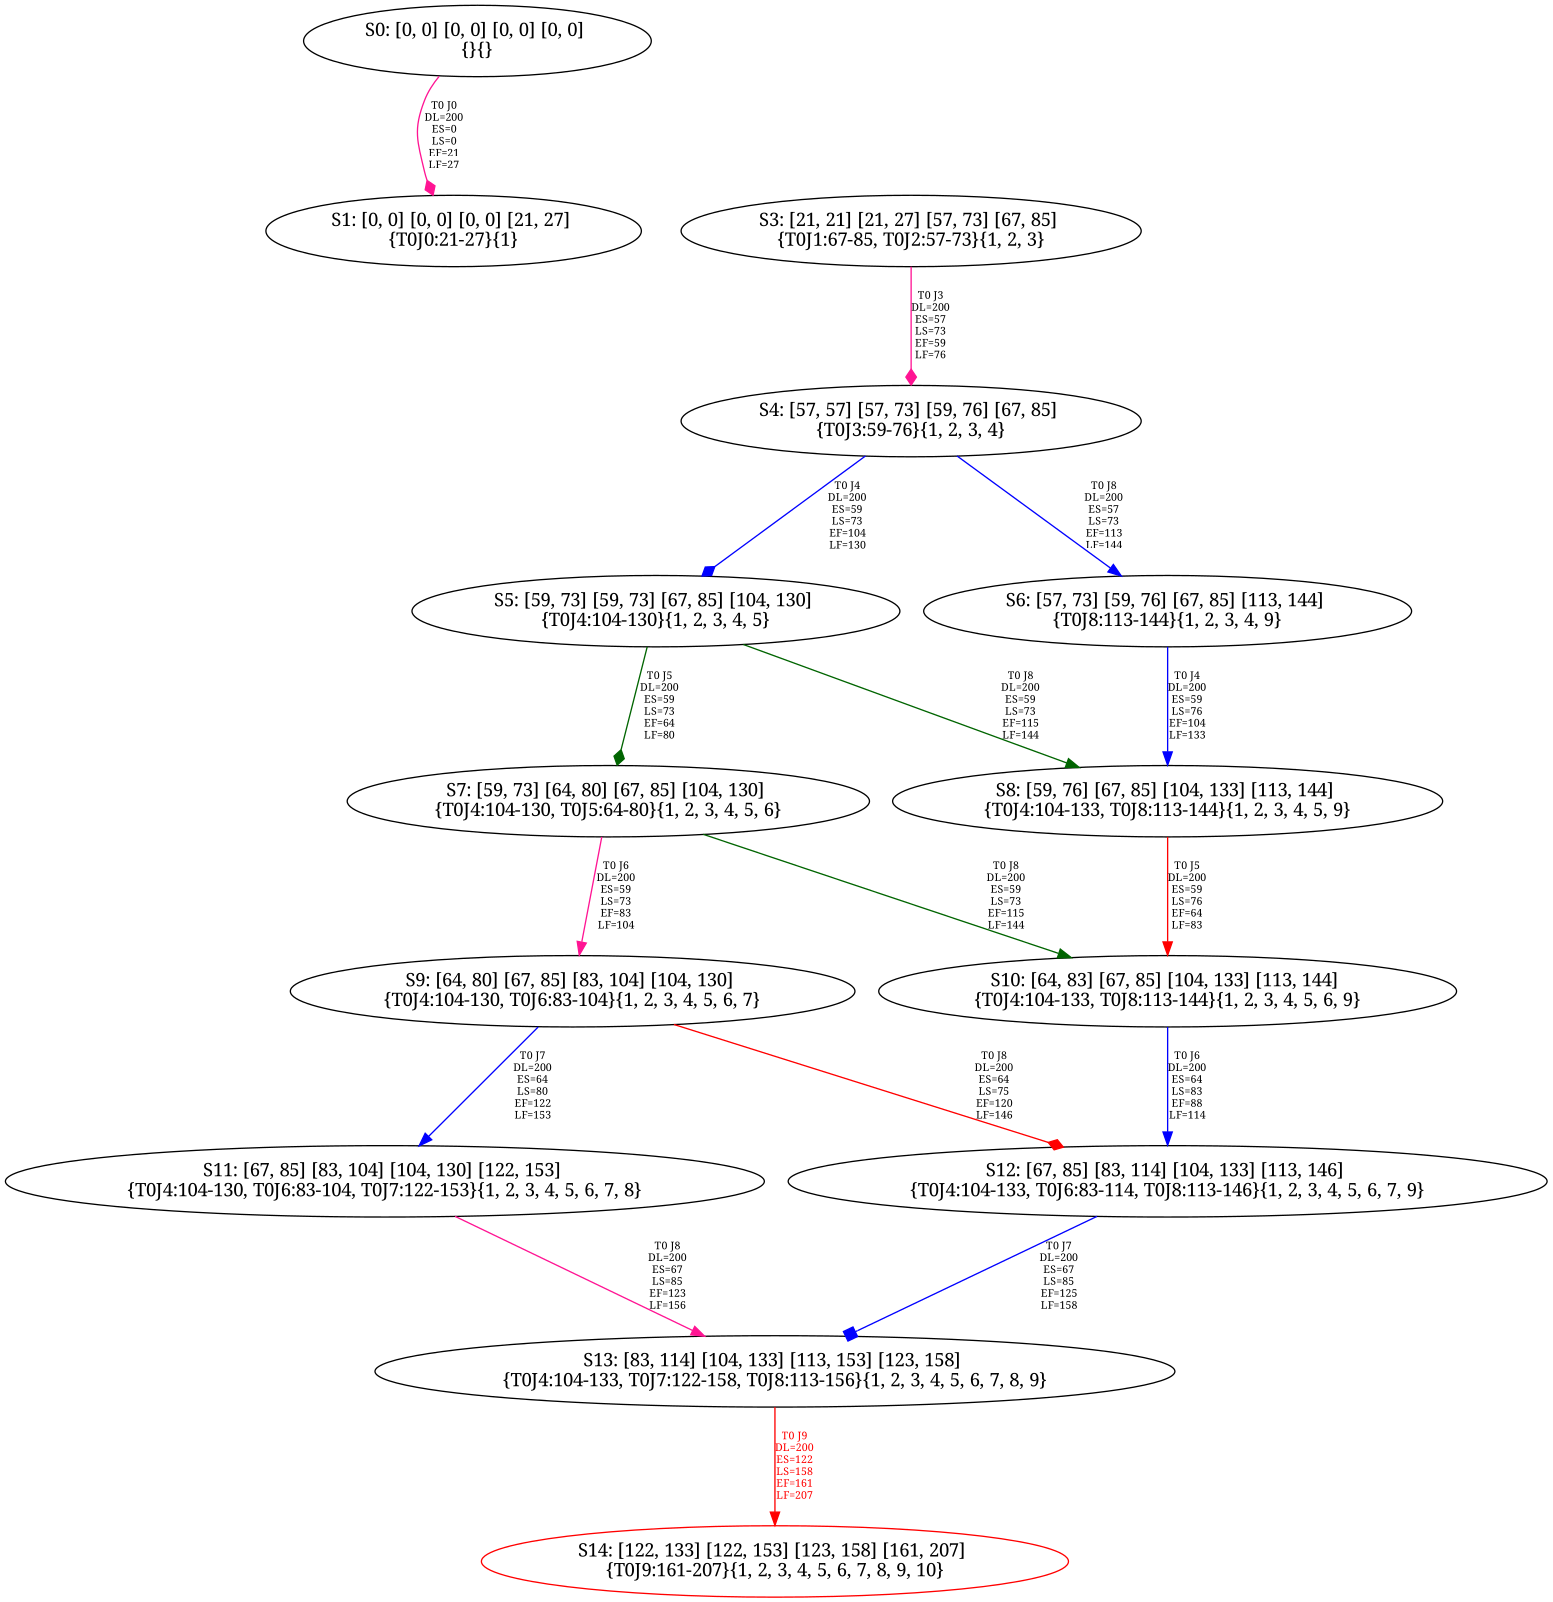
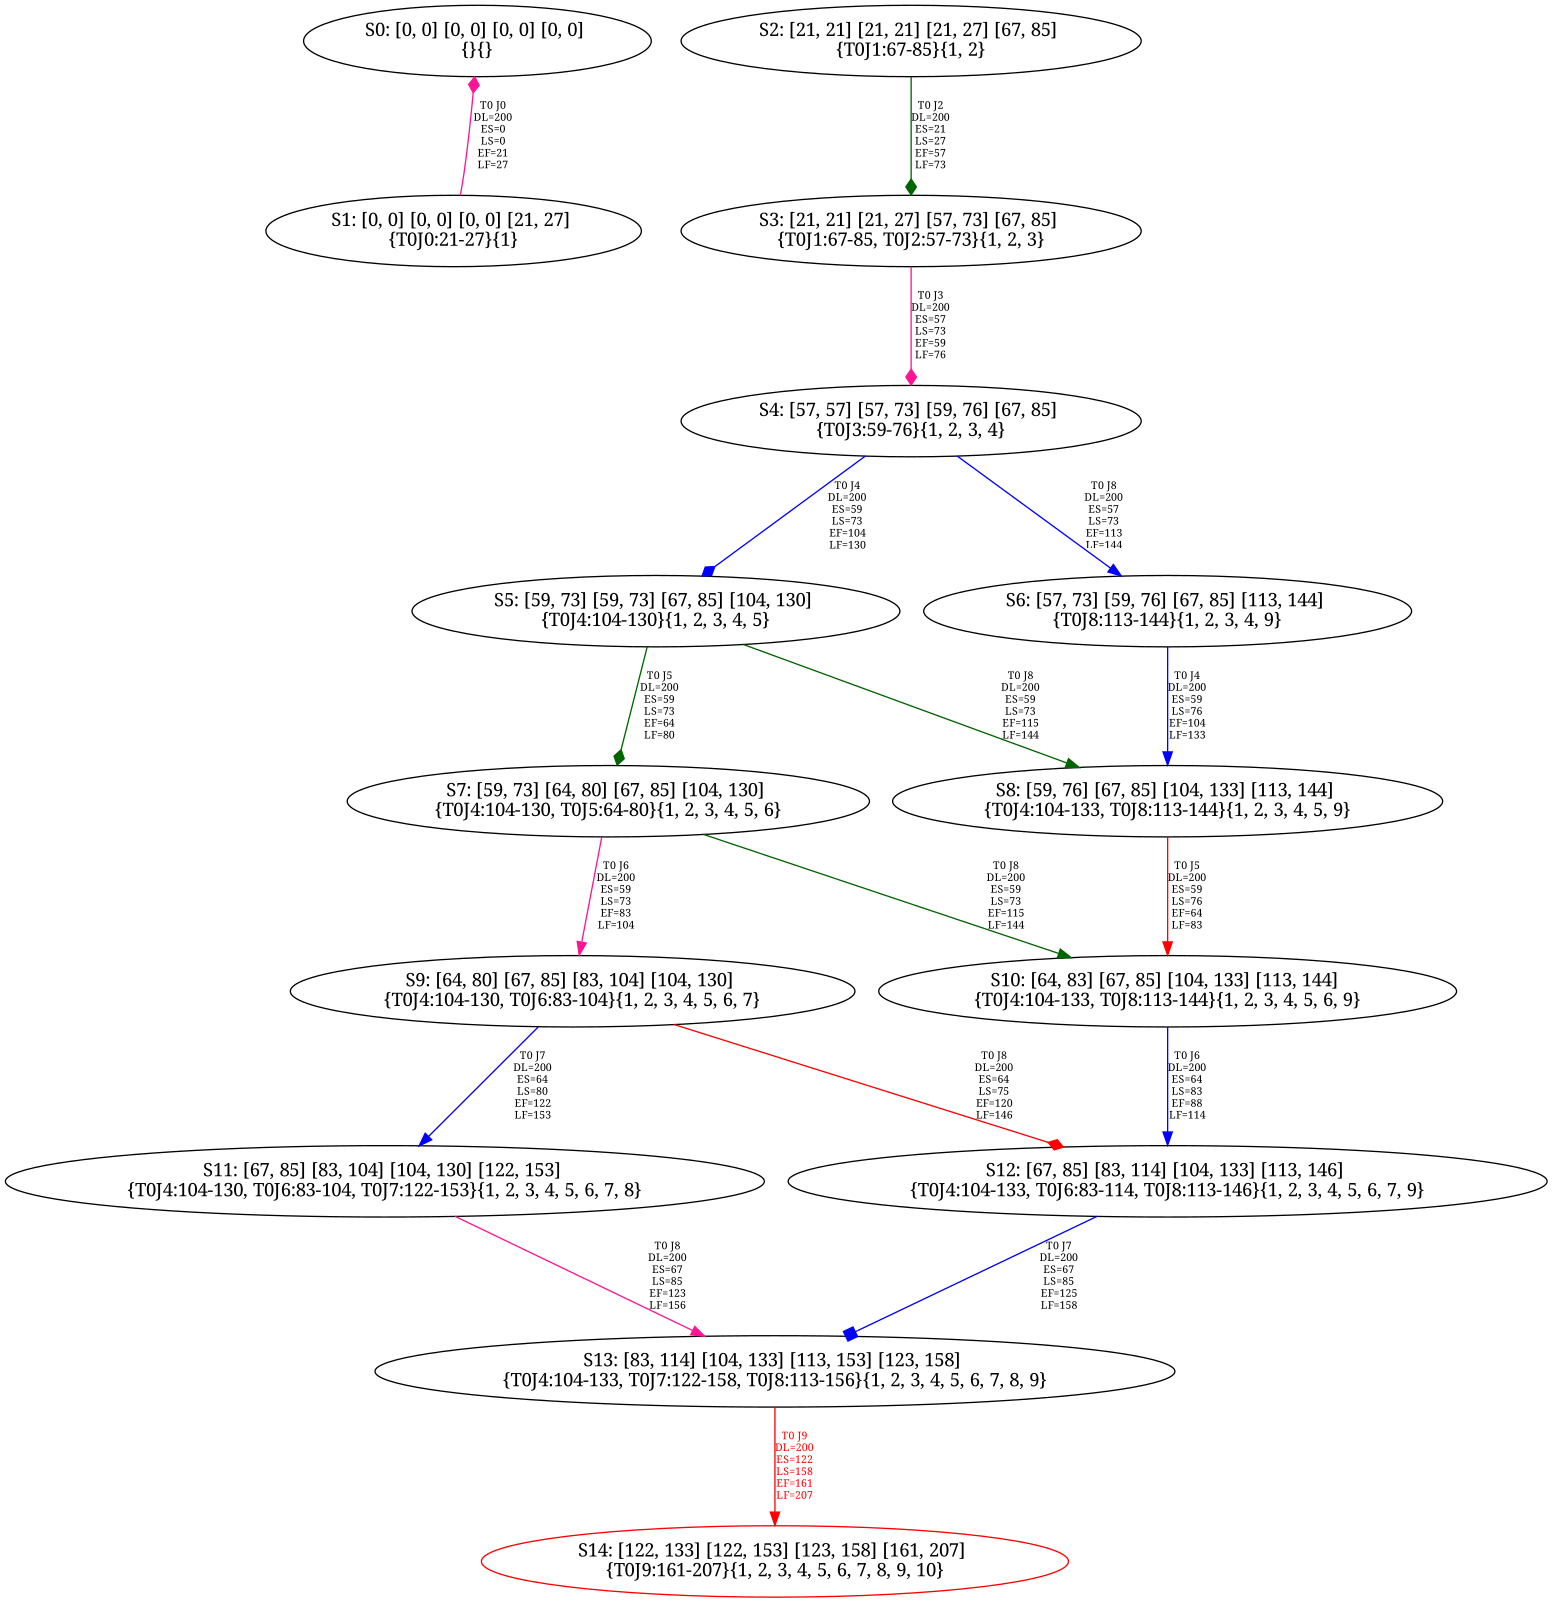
node "S2: [21, 21] [21, 21] [21, 27] [67, 85] {T0J1:67-85}{1, 2}": added
edge "S0: [0, 0] [0, 0] [0, 0] [0, 0] {}{}" -> "S1: [0, 0] [0, 0] [0, 0] [21, 27] {T0J0:21-27}{1}": reversed
